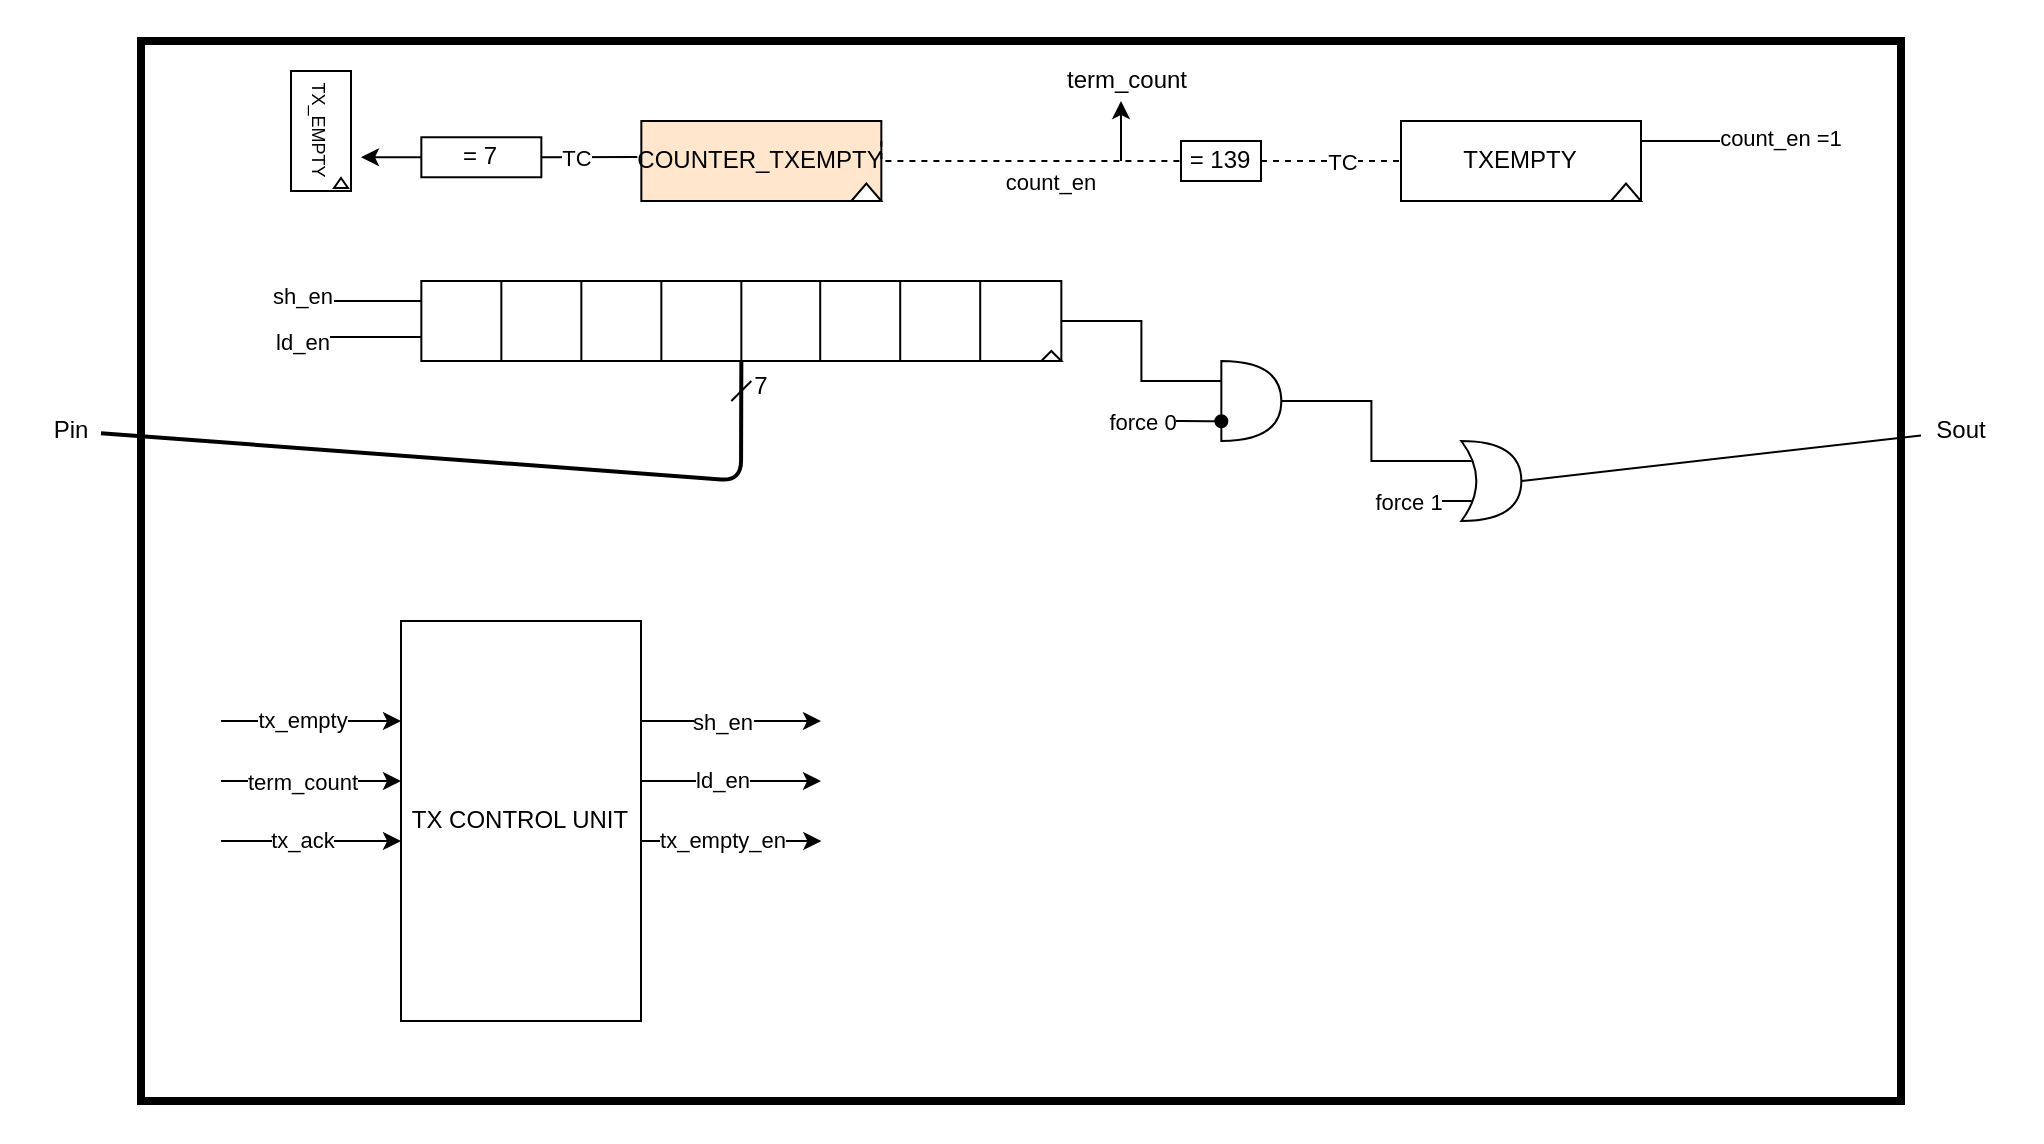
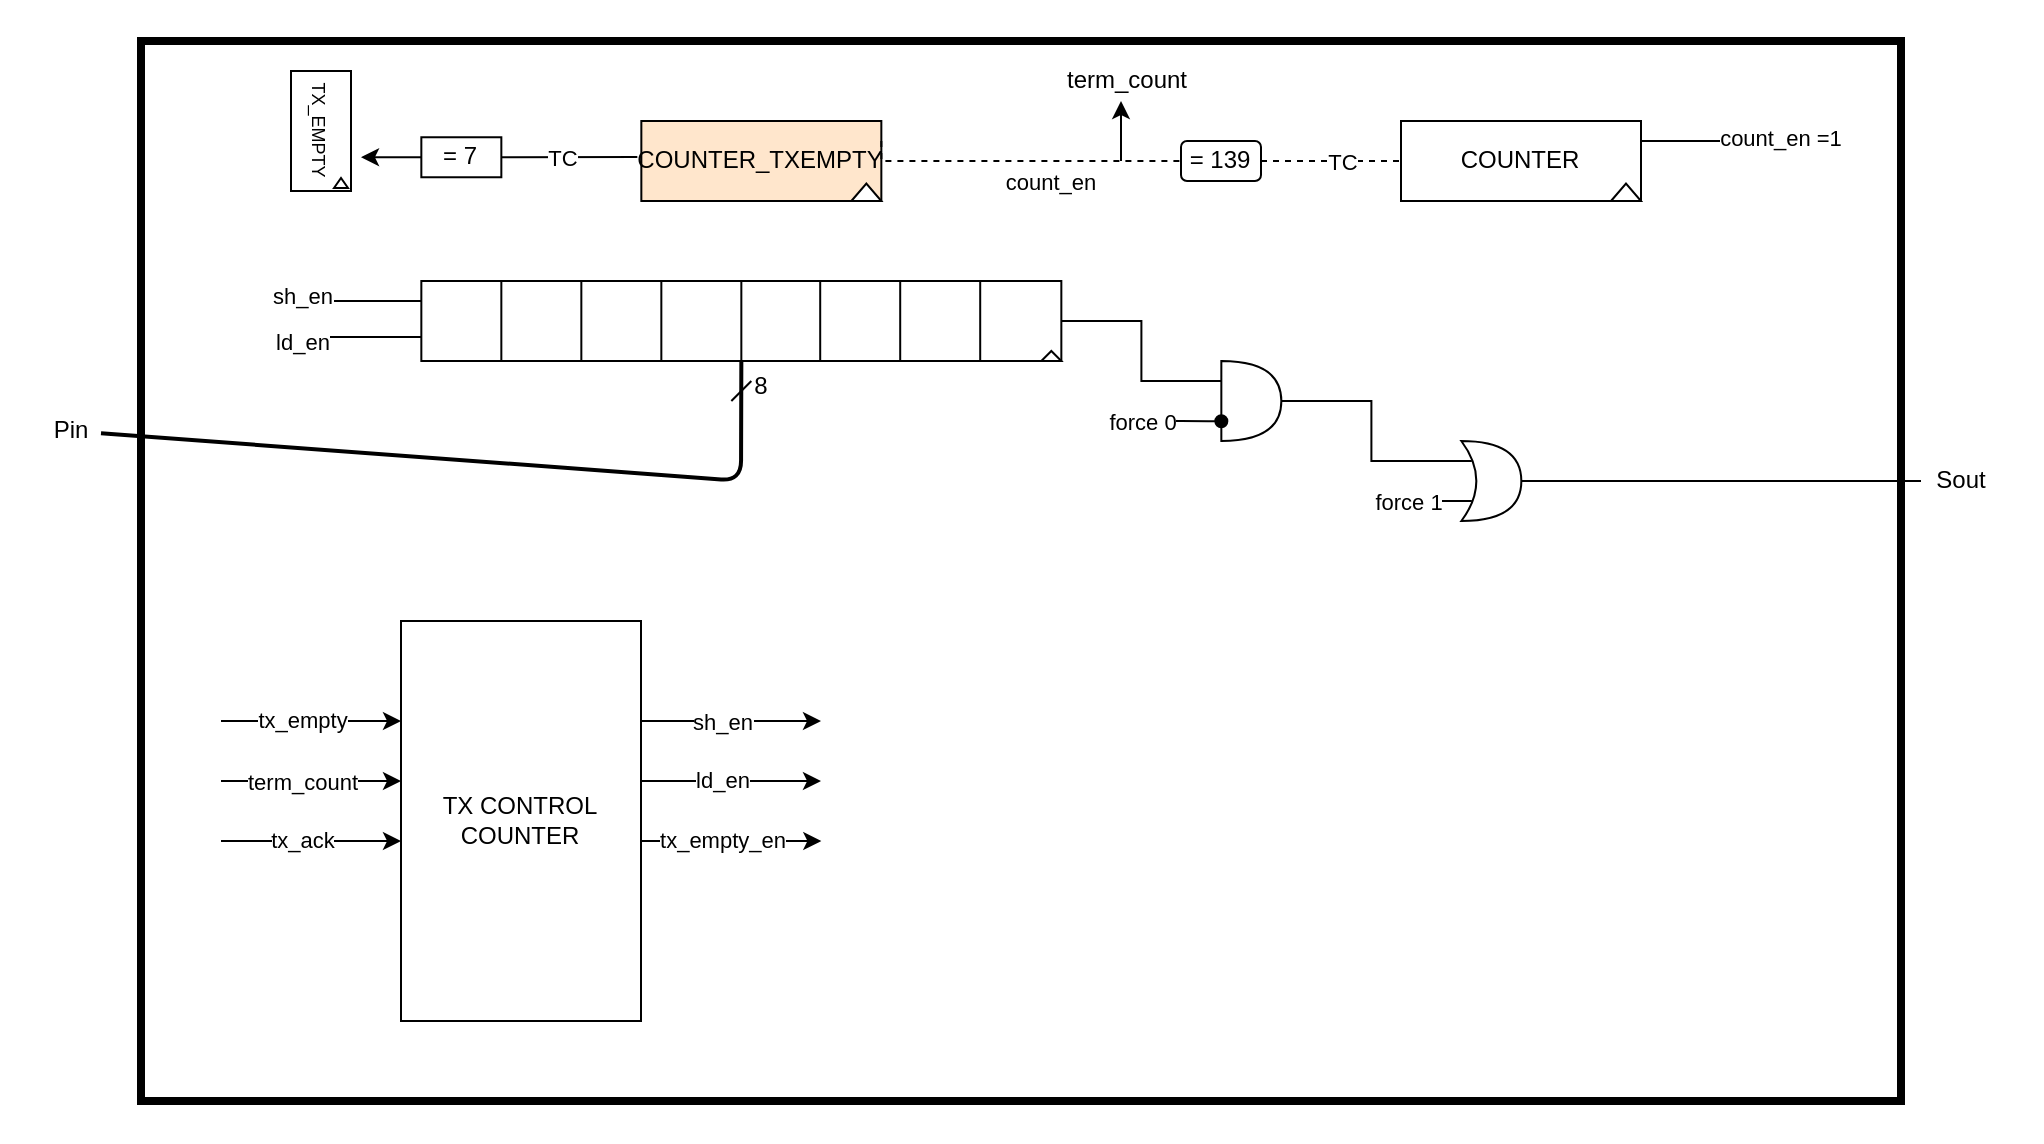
node "= 7": size 120x40 -> 80x40
node "= 139": shape rectangle -> rounded rectangle
node "TXEMPTY": label "TXEMPTY" -> "COUNTER"
node "7": label "7" -> "8"
node "Sout": moved (1961, 431) -> (1961, 481)
node "TX CONTROL UNIT": label "TX CONTROL UNIT" -> "TX CONTROL COUNTER"
